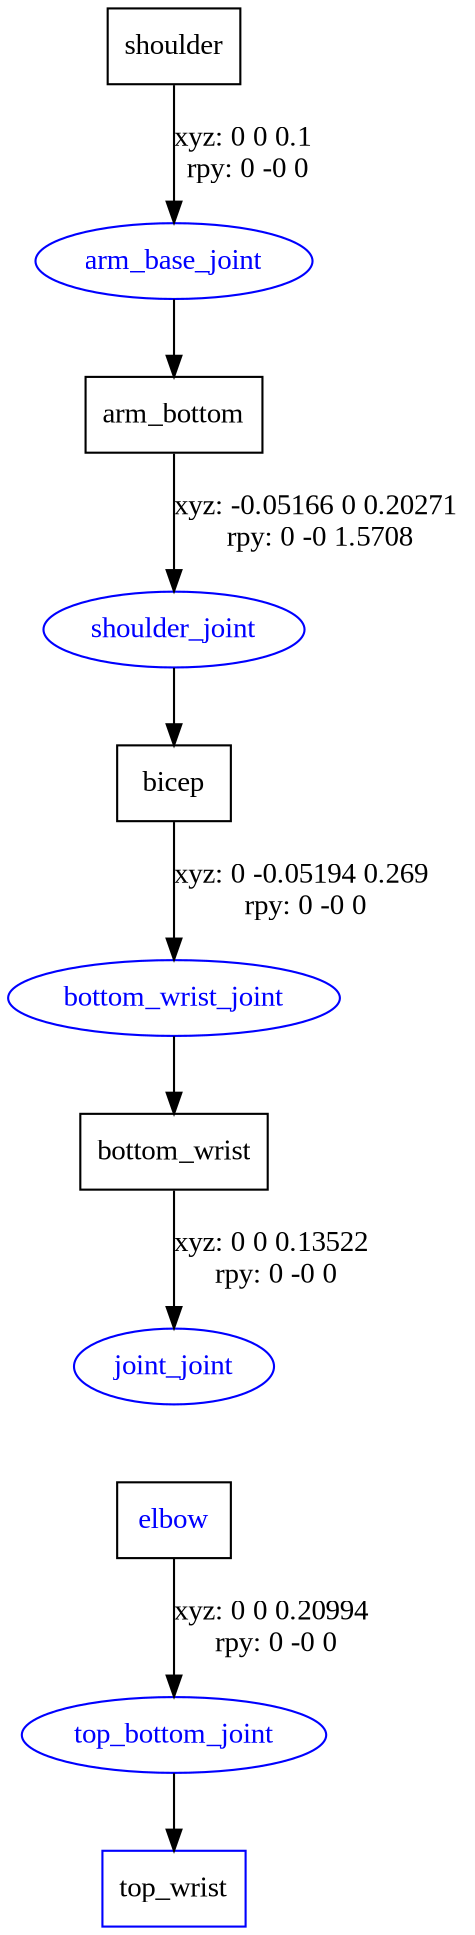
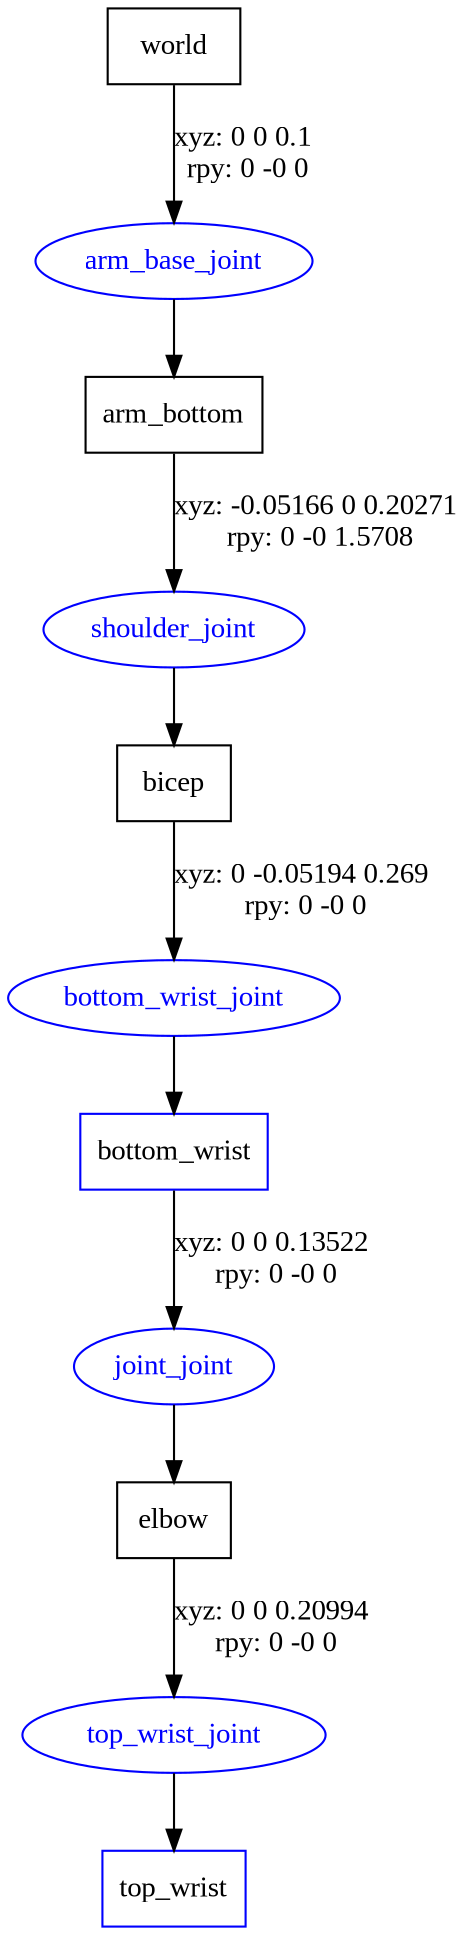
node "shoulder": label "shoulder" -> "world"
node "bottom_wrist": color black -> blue
edge "joint_joint" -> "elbow": added
node "elbow": fontcolor blue -> black
node "top_bottom_joint": label "top_bottom_joint" -> "top_wrist_joint"
